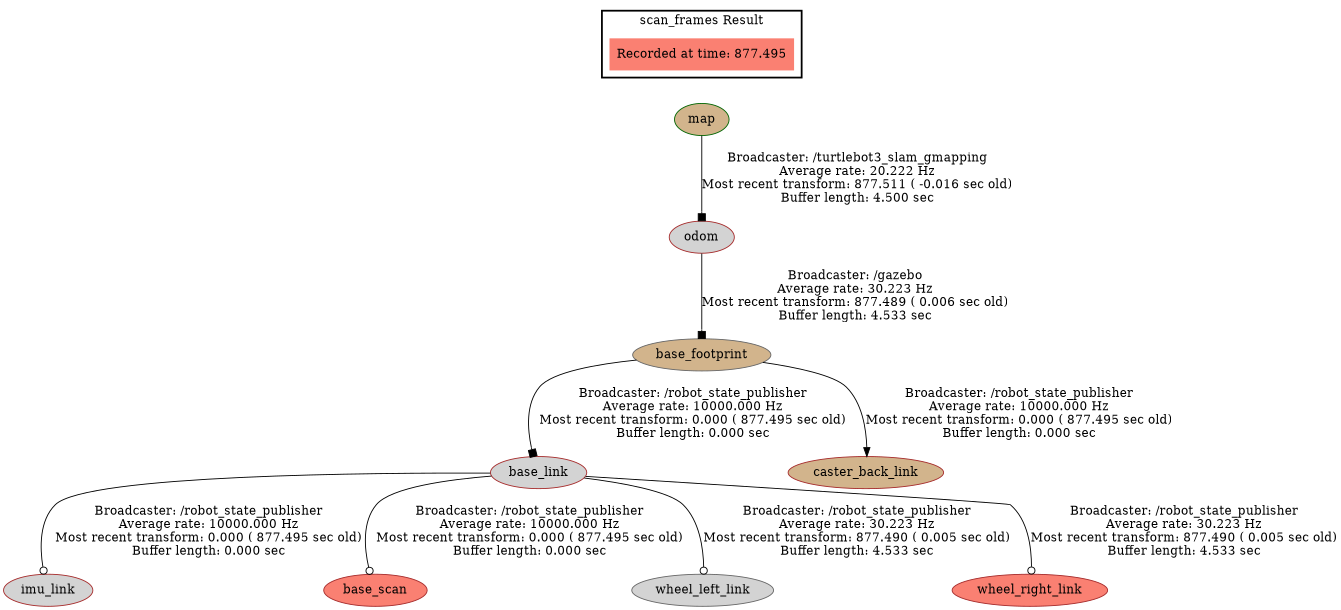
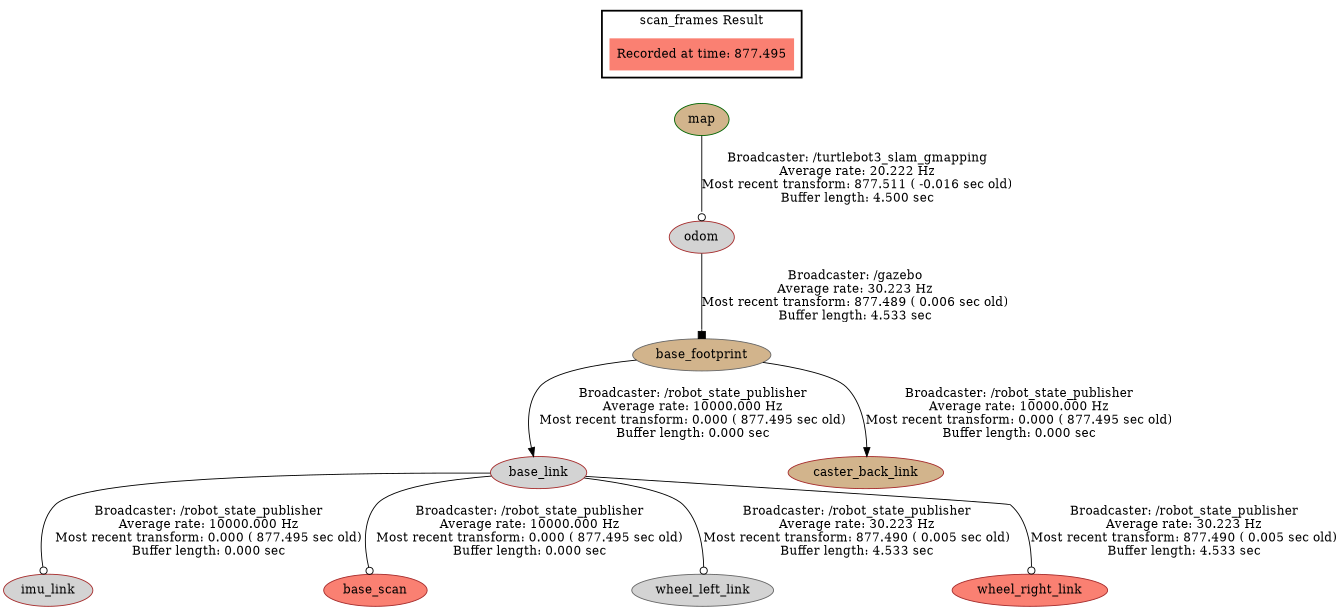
edge "map" -> "odom": arrowhead box -> odot
edge "base_footprint" -> "base_link": arrowhead box -> normal
